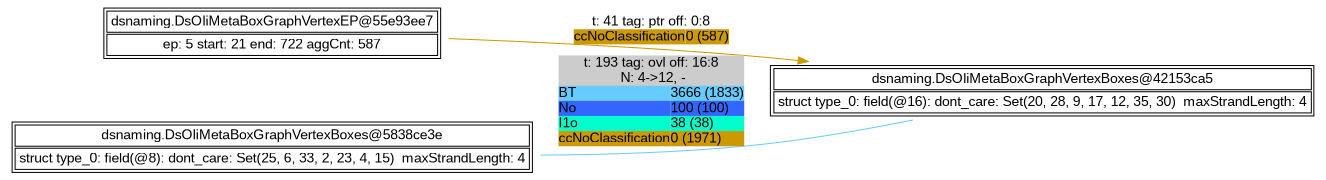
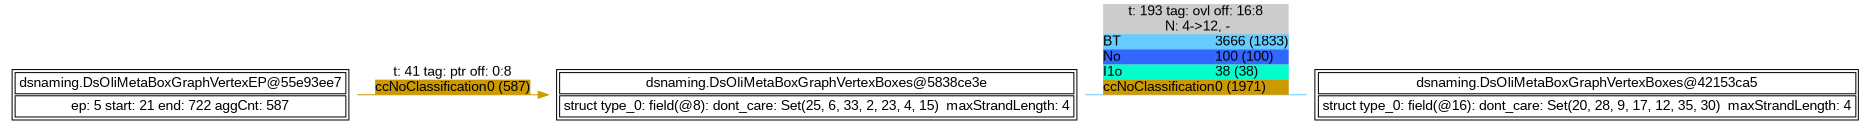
edge "dsnaming.DsOliMetaBoxGraphVertexEP@55e93ee7" -> "dsnaming.DsOliMetaBoxGraphVertexBoxes@42153ca5": now "dsnaming.DsOliMetaBoxGraphVertexEP@55e93ee7" -> "dsnaming.DsOliMetaBoxGraphVertexBoxes@5838ce3e"
